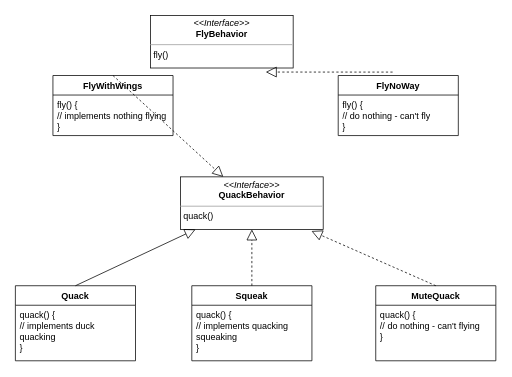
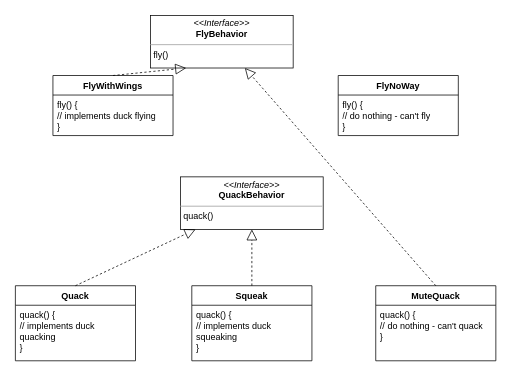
edge "FlyNoWay" -> "<<Interface>> FlyBehavior fly()": removed
node "fly() { // implements nothing flying }": label "fly() { // implements nothing flying }" -> "fly() { // implements duck flying }"
edge "FlyWithWings" -> "<<Interface>> QuackBehavior quack()": now "FlyWithWings" -> "<<Interface>> FlyBehavior fly()"
edge "Quack" -> "<<Interface>> QuackBehavior quack()": style solid -> dashed
edge "MuteQuack" -> "<<Interface>> QuackBehavior quack()": now "MuteQuack" -> "<<Interface>> FlyBehavior fly()"
node "quack() { // implements quacking squeaking }": label "quack() { // implements quacking squeaking }" -> "quack() { // implements duck squeaking }"
node "quack() { // do nothing - can't flying }": label "quack() { // do nothing - can't flying }" -> "quack() { // do nothing - can't quack }"
